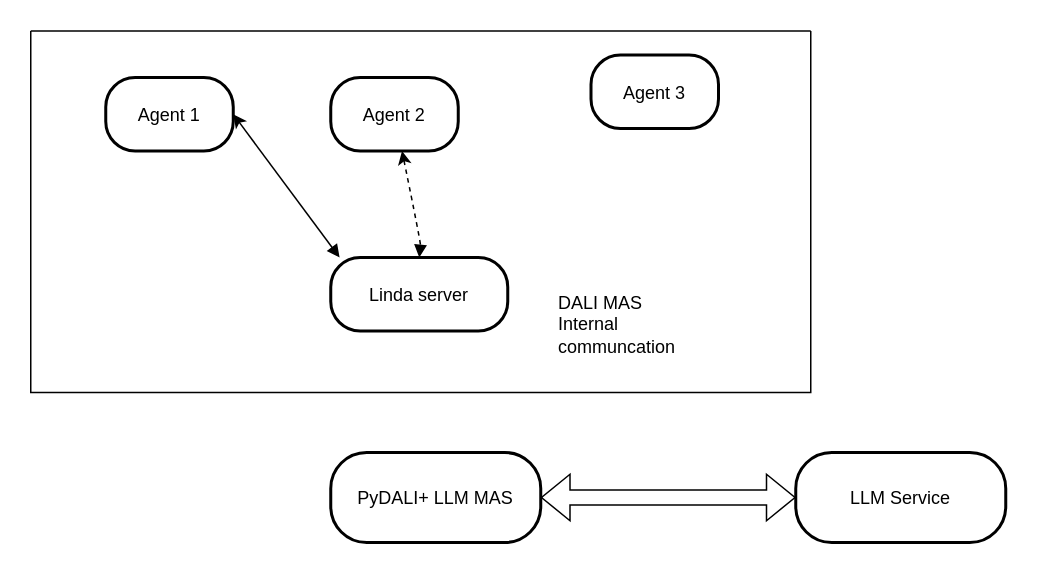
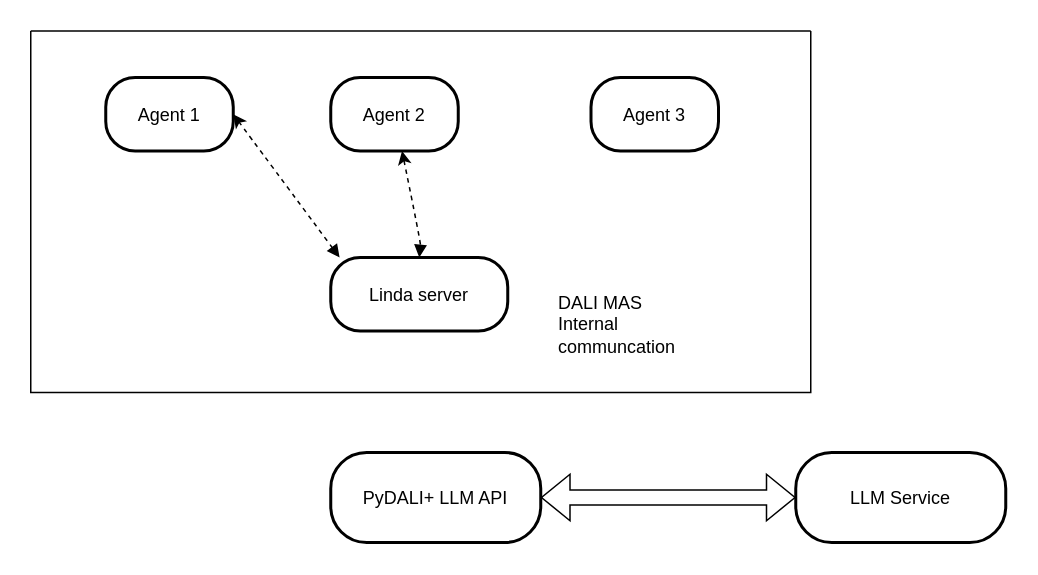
node "Agent 3": moved (655, 92) -> (655, 114)
edge "Agent 1" -- "Linda server": style solid -> dashed
node "PyDALI+ LLM MAS": label "PyDALI+ LLM MAS" -> "PyDALI+ LLM API"
